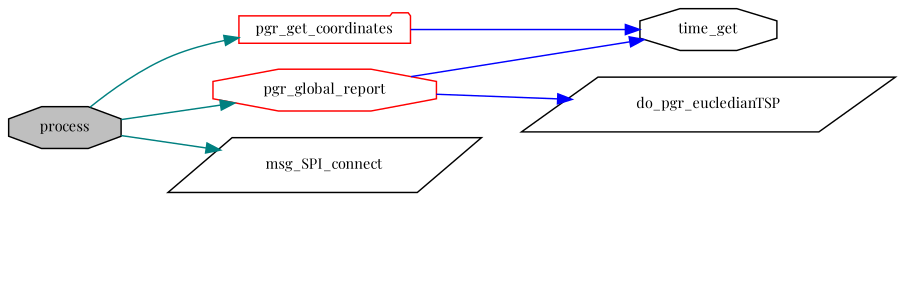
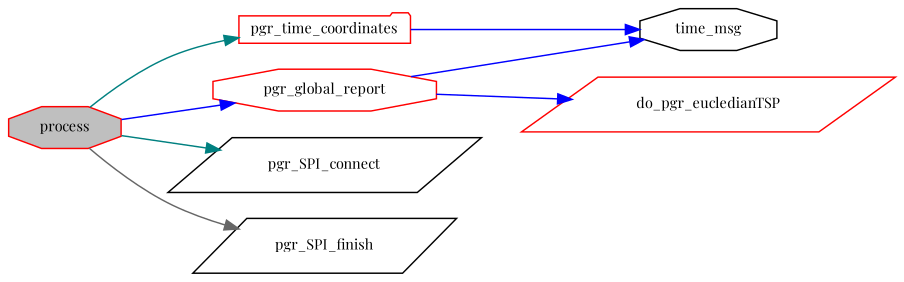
node "pgr_get_coordinates": label "pgr_get_coordinates" -> "pgr_time_coordinates"
node "time_get": label "time_get" -> "time_msg"
node "do_pgr_eucledianTSP": color black -> red
edge "process" -> "pgr_global_report": color teal -> blue
node "process": color black -> red
node "msg_SPI_connect": label "msg_SPI_connect" -> "pgr_SPI_connect"
node "pgr_SPI_finish": added
